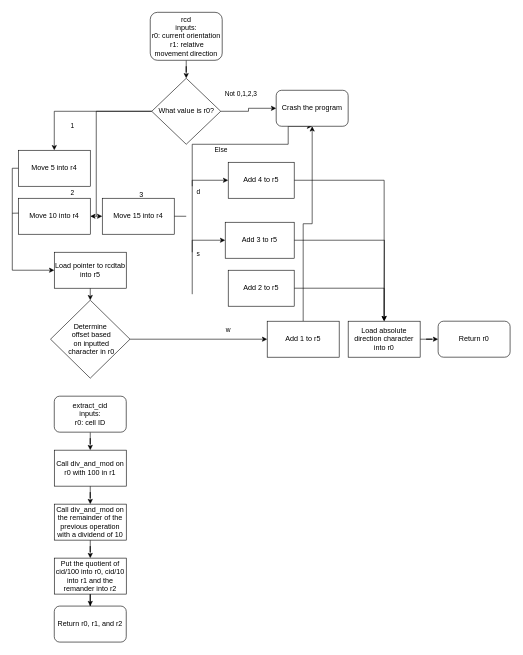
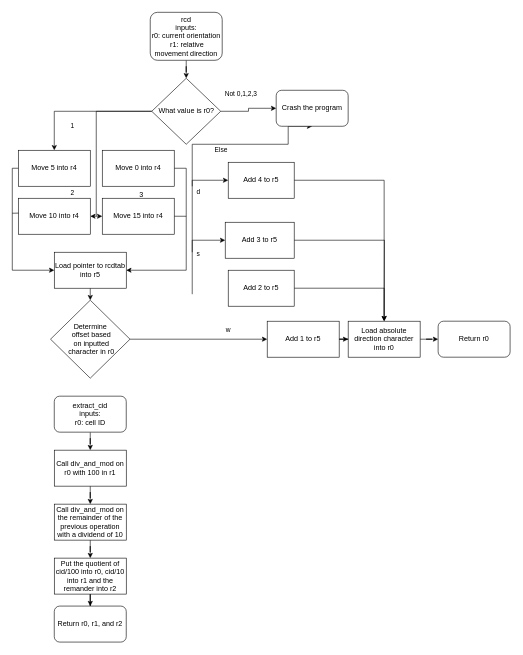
node "Move 0 into r4": added
edge "Move 0 into r4" -> "Load pointer to rcdtab into r5": added
edge "Add 1 to r5" -> "Crash the program": now "Add 1 to r5" -> "Load absolute direction character into r0"
